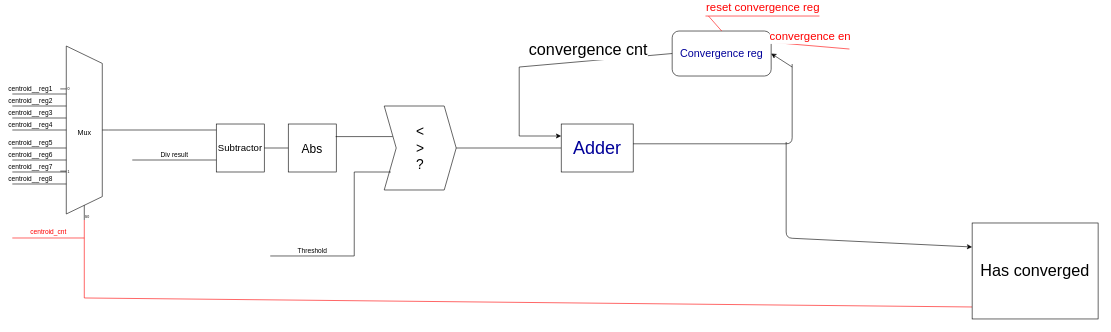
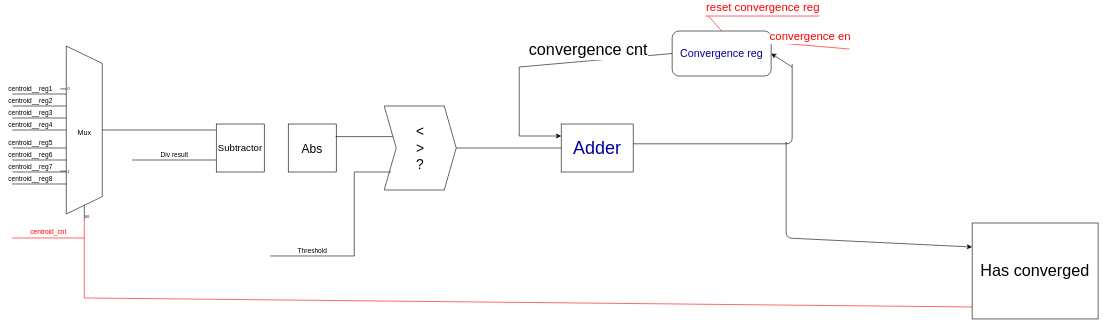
edge "Subtractor" -- "Abs": removed
